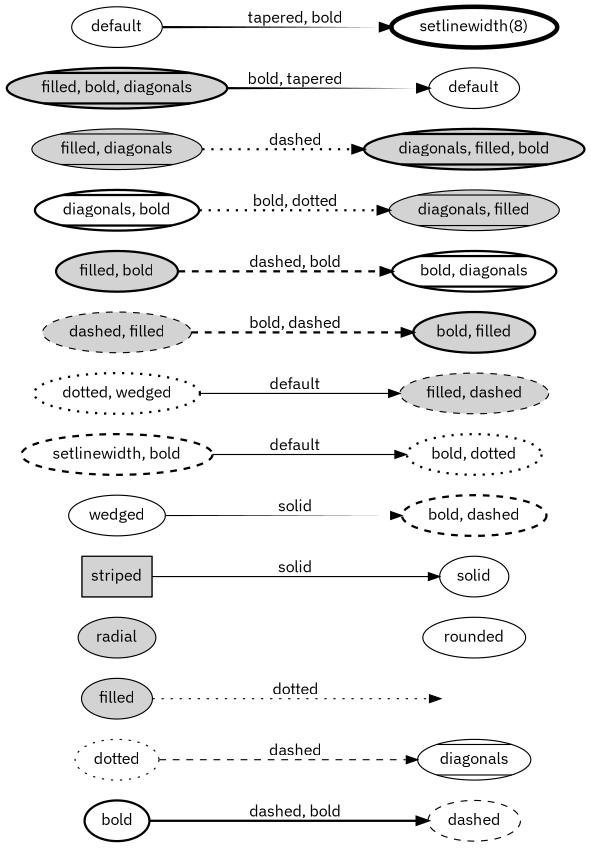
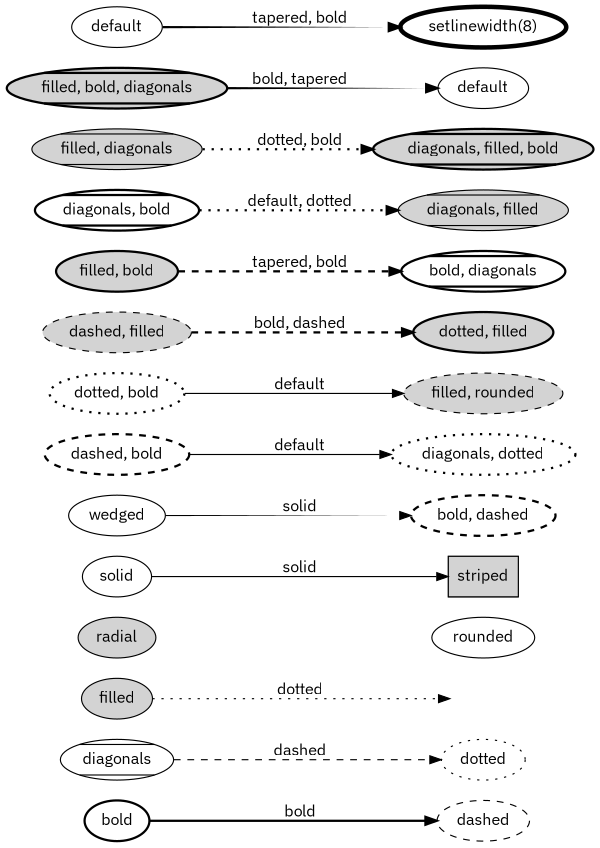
edge "filled, diagonals" -> "diagonals, filled, bold": label "dashed" -> "dotted, bold"
edge "diagonals, bold" -> "diagonals, filled": label "bold, dotted" -> "default, dotted"
edge "filled, bold" -> "bold, diagonals": label "dashed, bold" -> "tapered, bold"
node "bold, filled": label "bold, filled" -> "dotted, filled"
node "dotted, wedged": label "dotted, wedged" -> "dotted, bold"
node "filled, dashed": label "filled, dashed" -> "filled, rounded"
node "setlinewidth, bold": label "setlinewidth, bold" -> "dashed, bold"
node "bold, dotted": label "bold, dotted" -> "diagonals, dotted"
edge "striped" -> "solid": reversed
edge "dotted" -> "diagonals": reversed
edge "bold" -> "dashed": label "dashed, bold" -> "bold"
